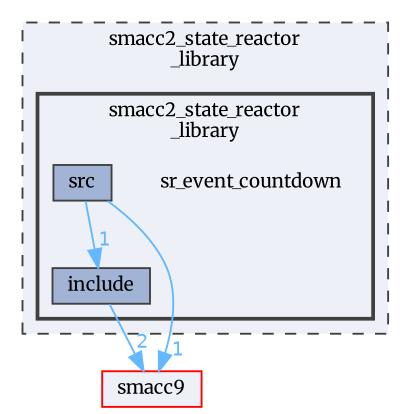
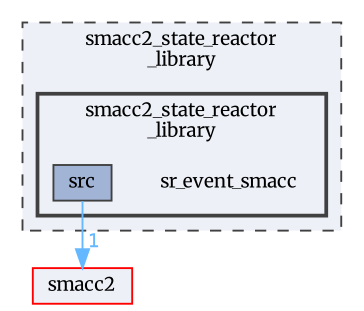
node "sr_event_countdown": label "sr_event_countdown" -> "sr_event_smacc"
node "include": removed
node "smacc9": label "smacc9" -> "smacc2"
